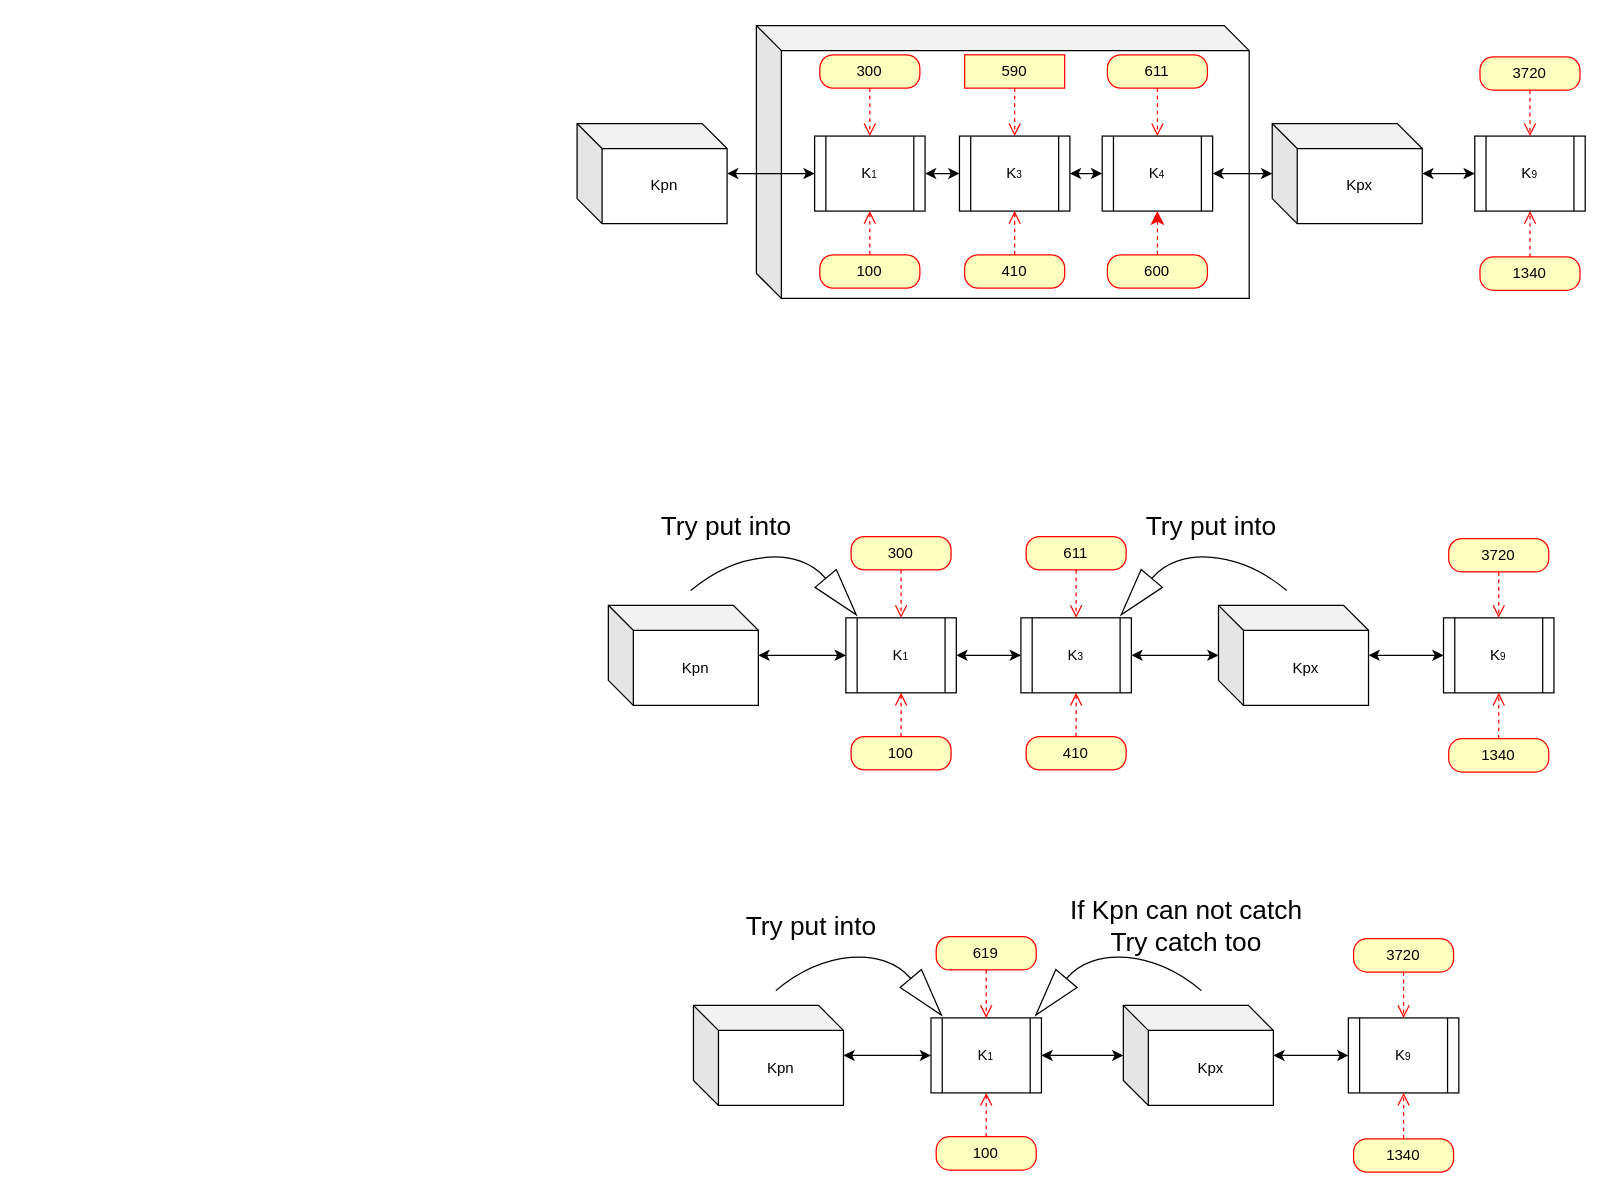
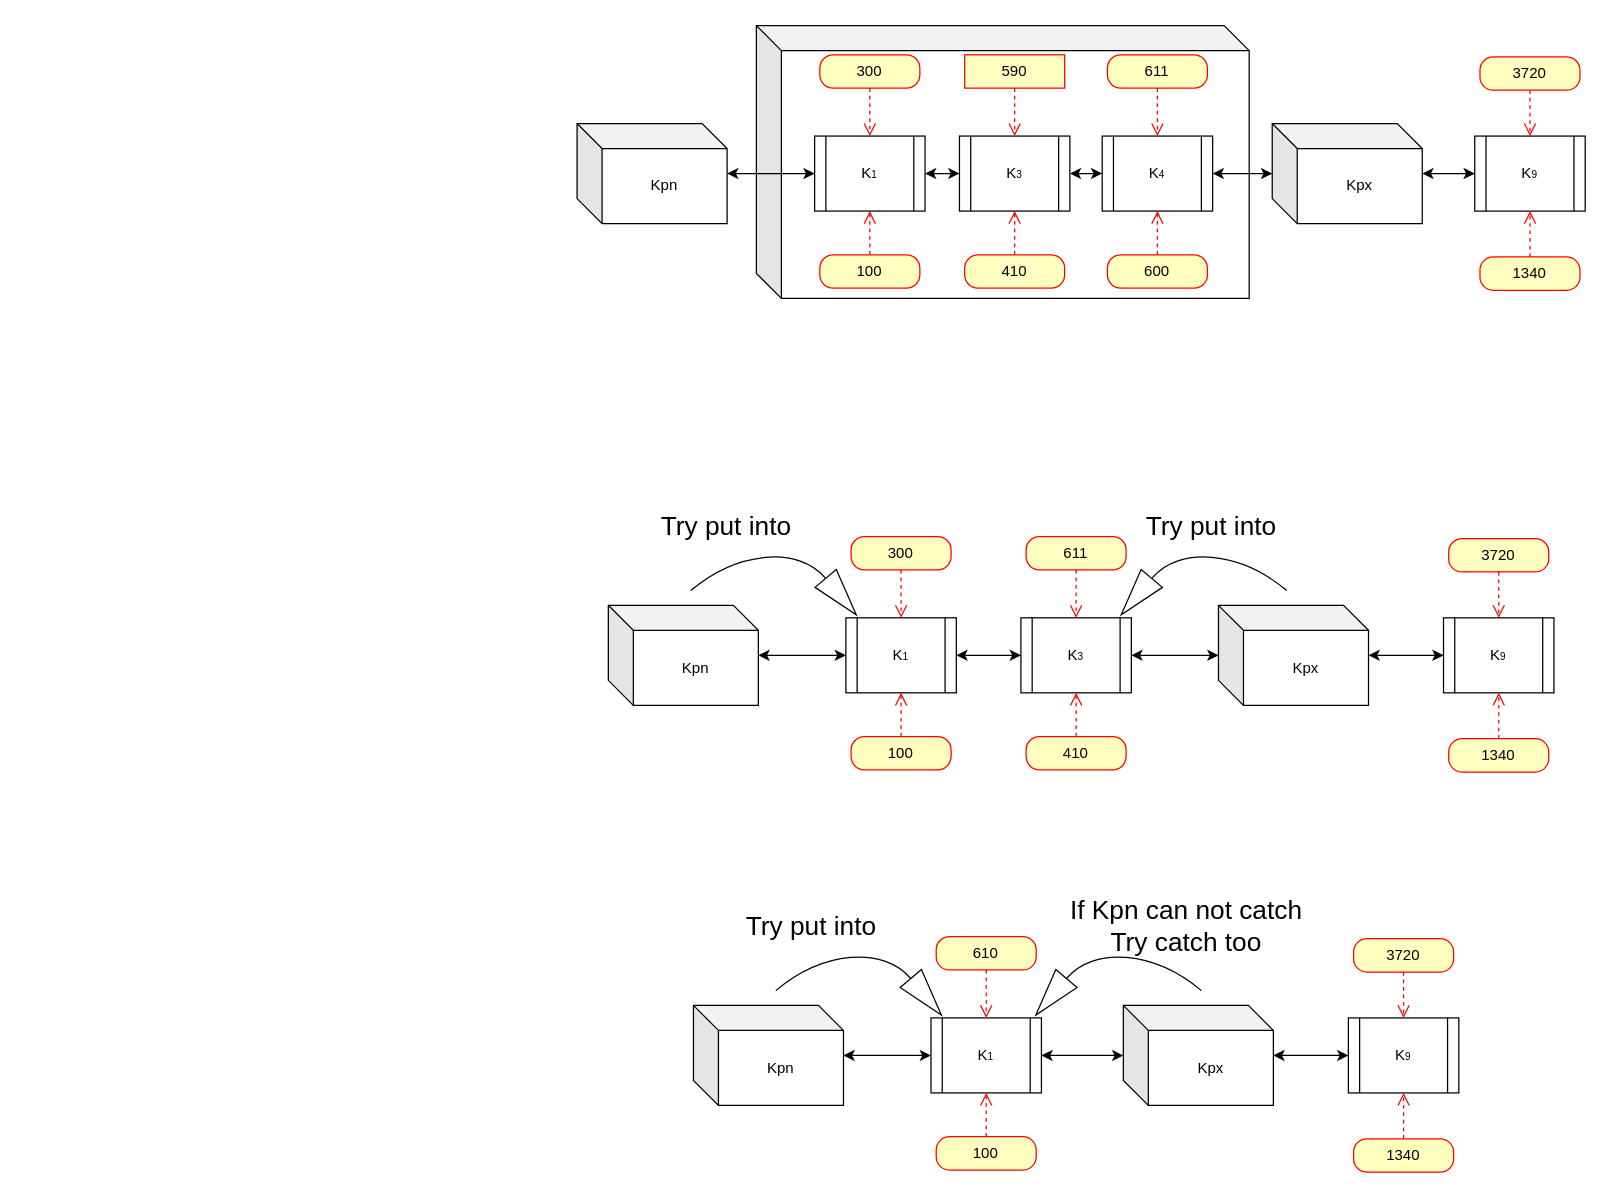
edge "600" -> "K4": arrowhead classic -> open
node "619": label "619" -> "610"
